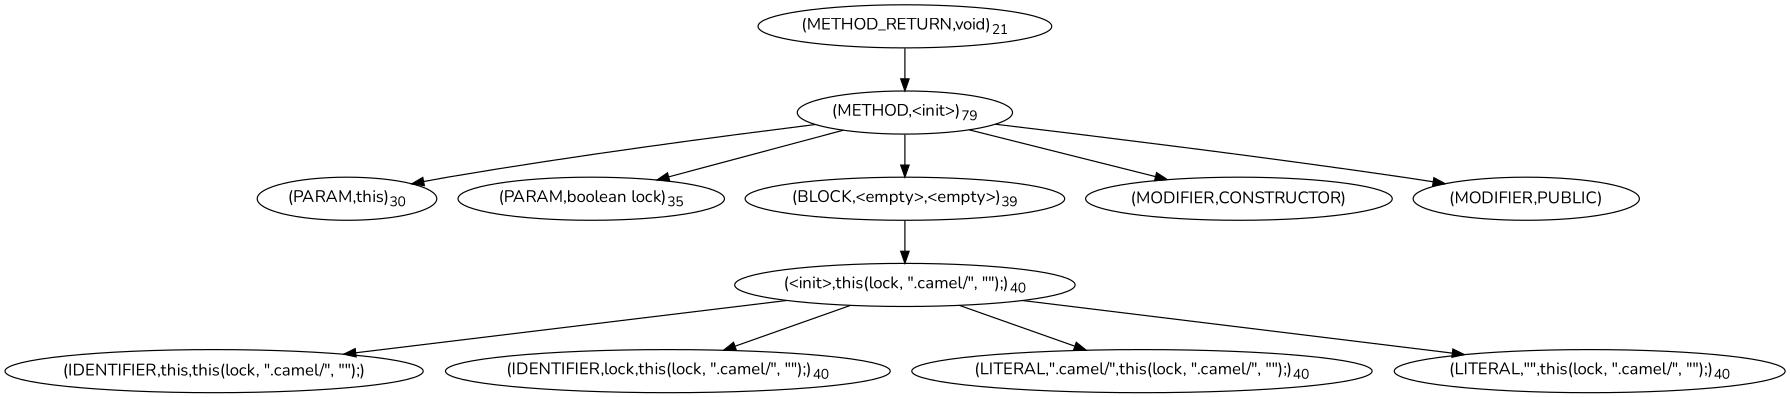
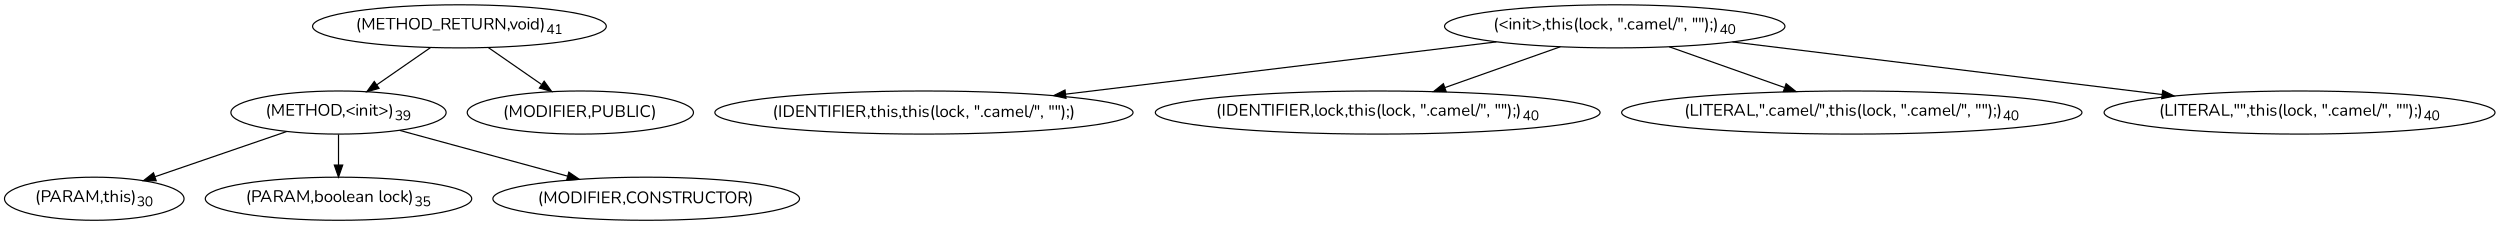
node "(METHOD_RETURN,void)": text "21" -> "41"
node "(METHOD,<init>)": text "79" -> "39"
edge "(METHOD,<init>)" -> "(MODIFIER,PUBLIC)": now "(METHOD_RETURN,void)" -> "(MODIFIER,PUBLIC)"
node "(BLOCK,<empty>,<empty>)": removed
